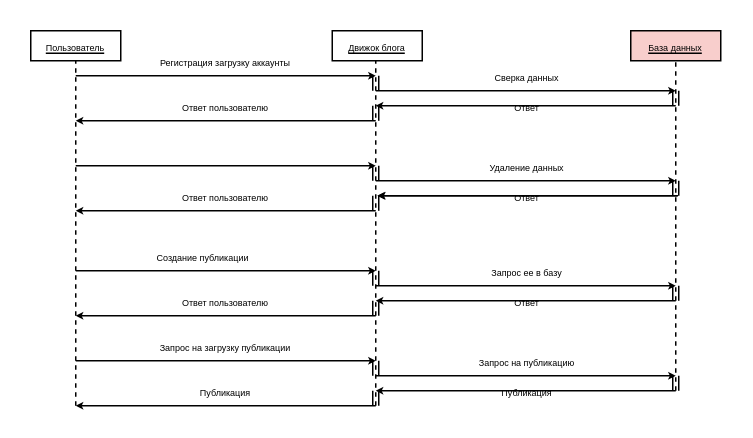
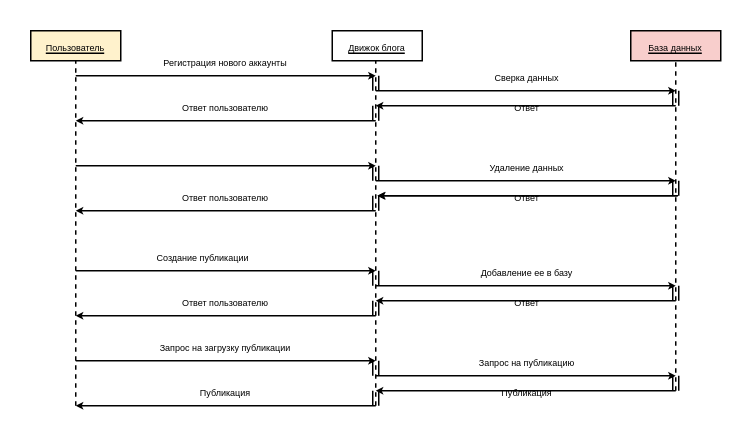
node "Пользователь": fillcolor #ffffff -> #fff2cc
node "Регистрация загрузку аккаунты": label "Регистрация загрузку аккаунты" -> "Регистрация нового аккаунты"
node "Запрос ее в базу": label "Запрос ее в базу" -> "Добавление ее в базу"
